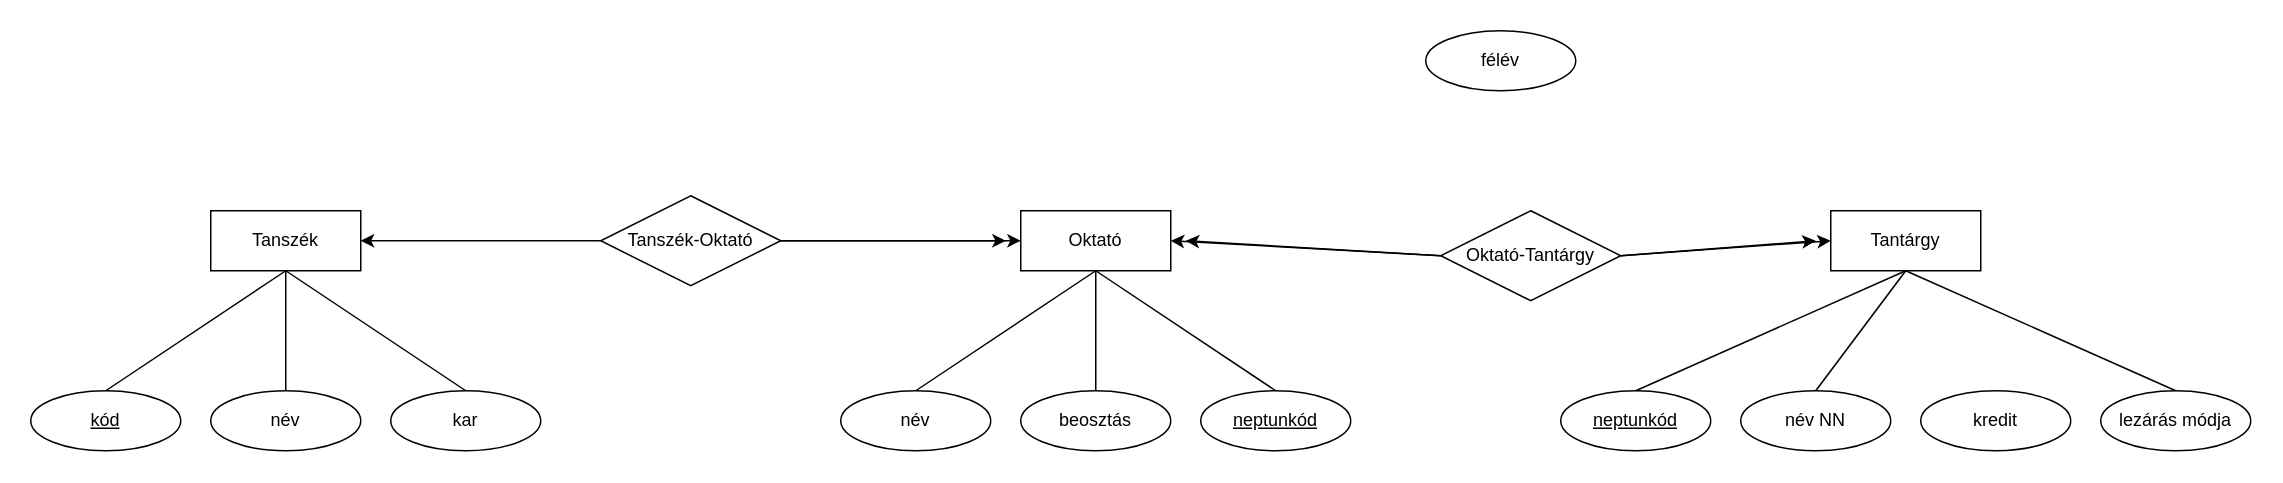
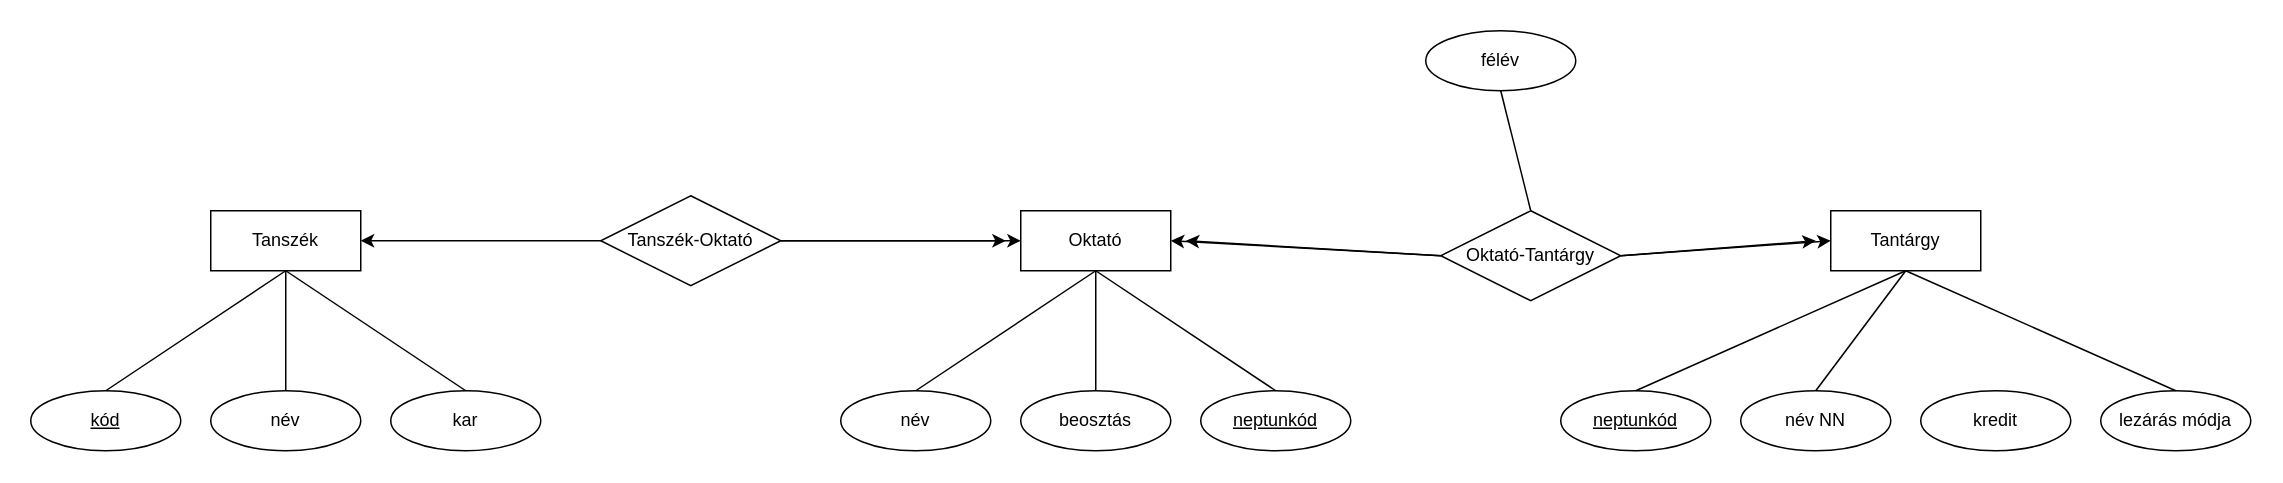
edge "félév" -- "Oktató-Tantárgy": added
